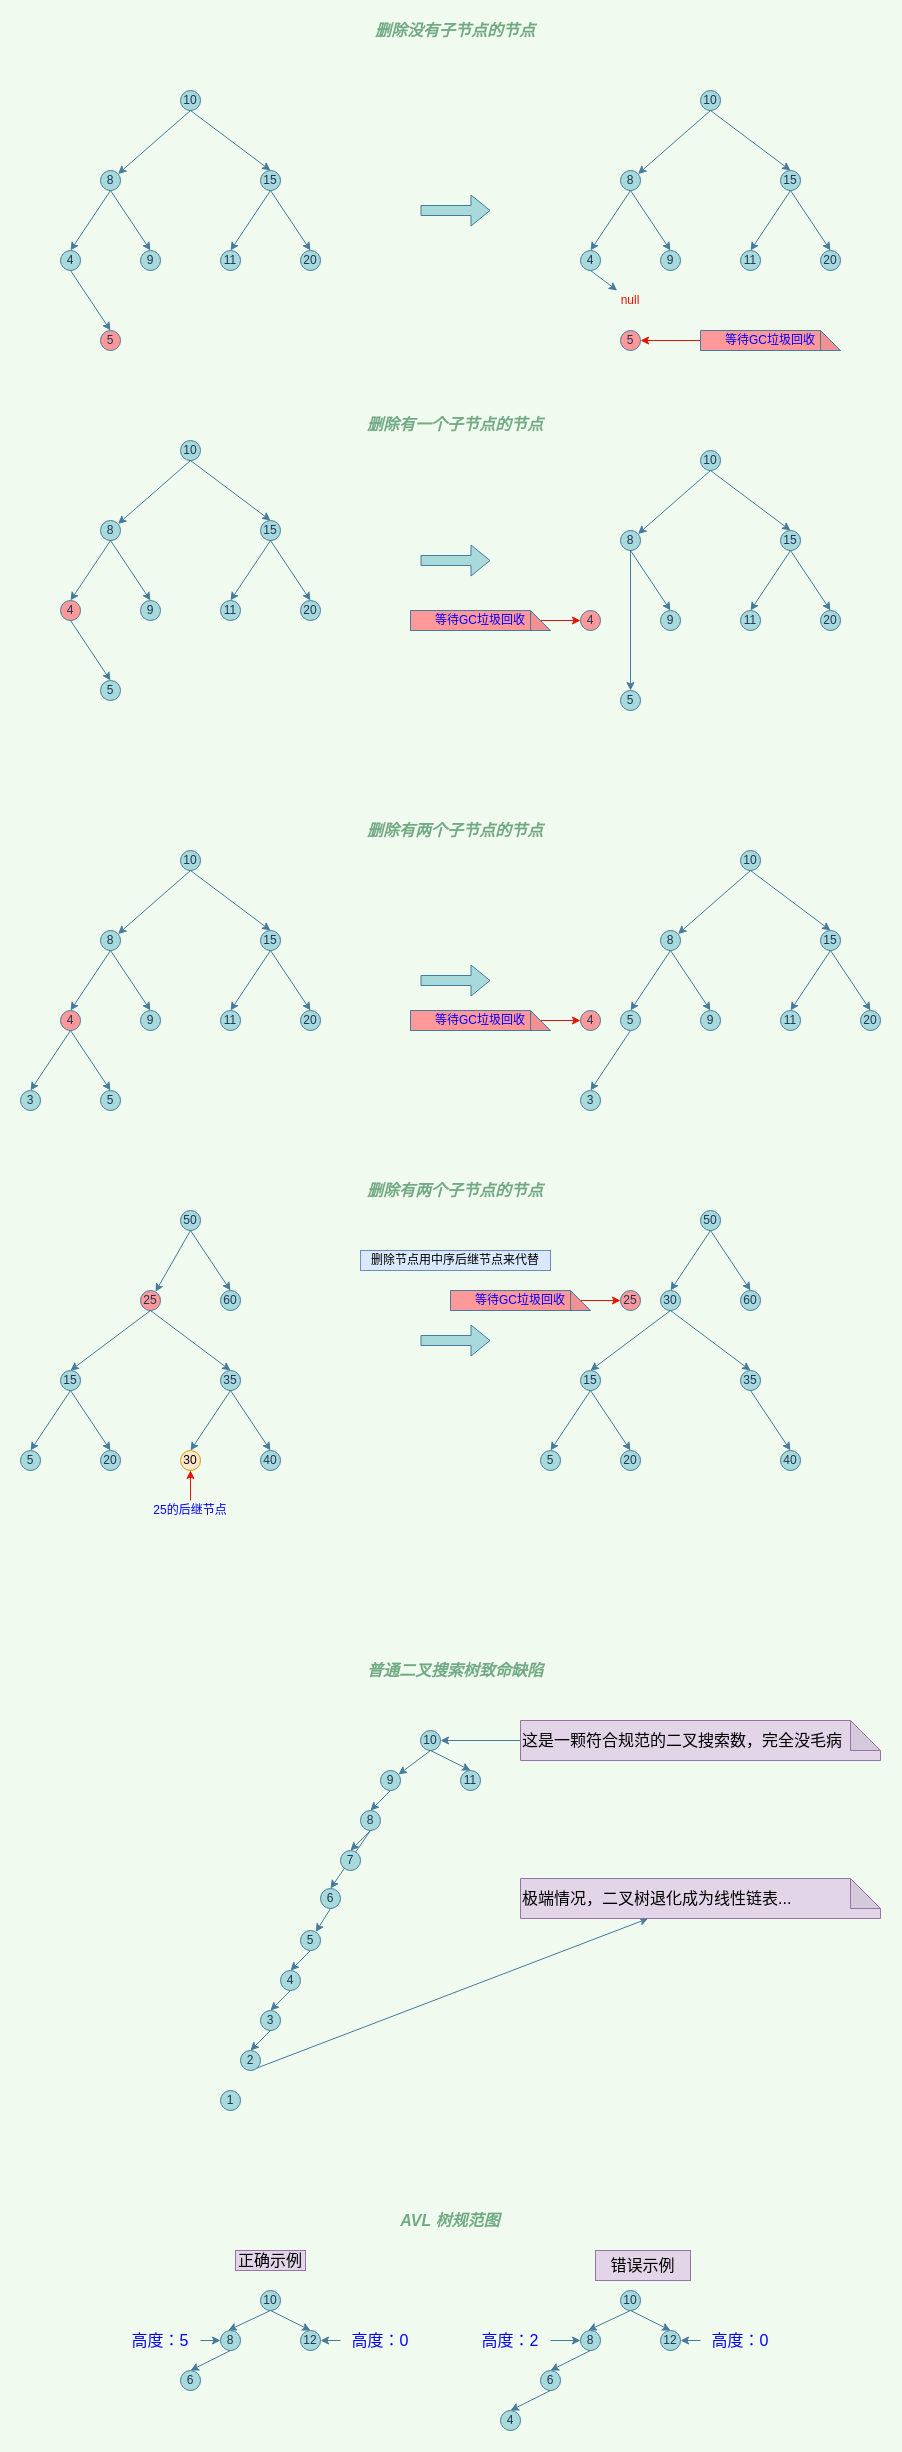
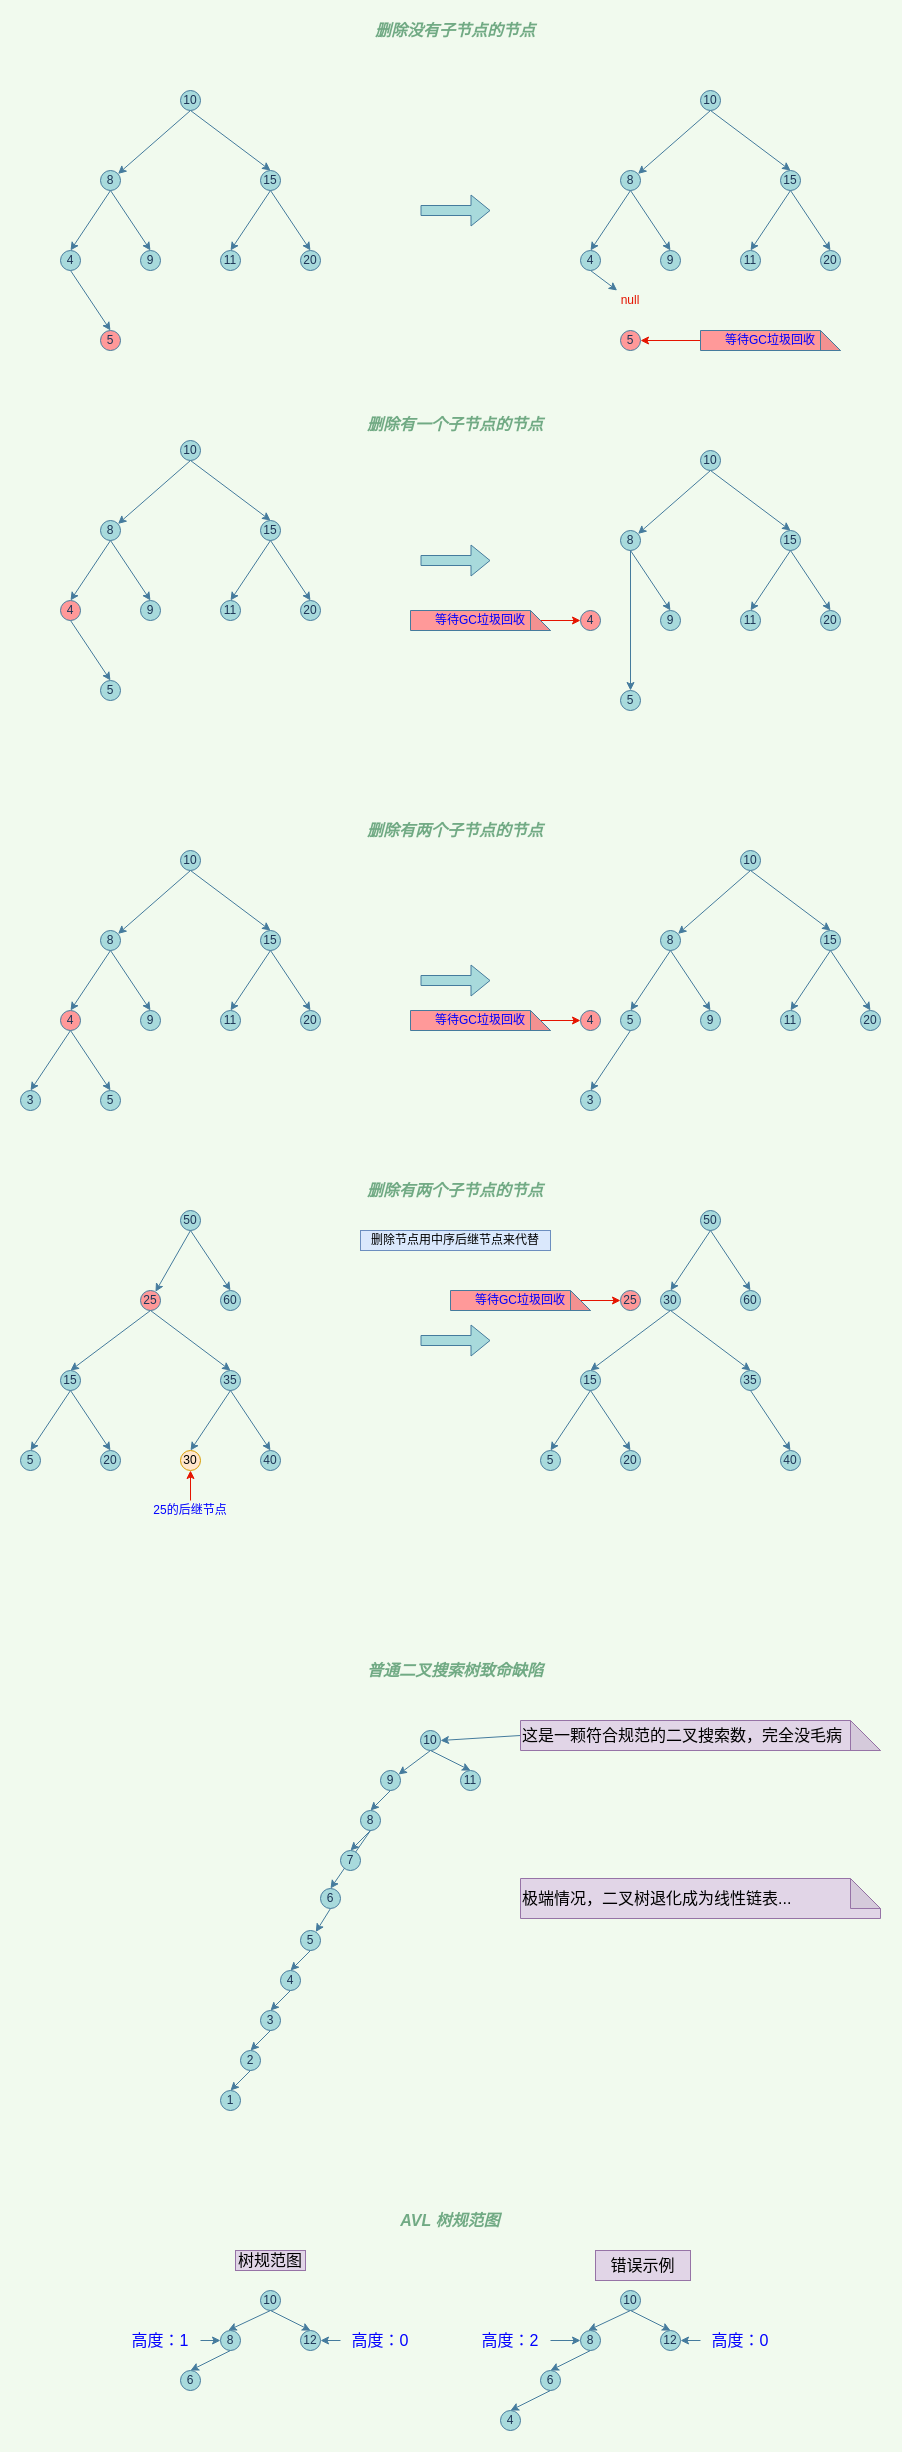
node "删除节点用中序后继节点来代替": moved (456, 1261) -> (456, 1241)
node "这是一颗符合规范的二叉搜索数，完全没毛病": size 360x40 -> 360x30
edge "2" -> "极端情况，二叉树退化成为线性链表...": now "2" -> "1"
node "正确示例": label "正确示例" -> "树规范图"
node "高度：5": label "高度：5" -> "高度：1"
